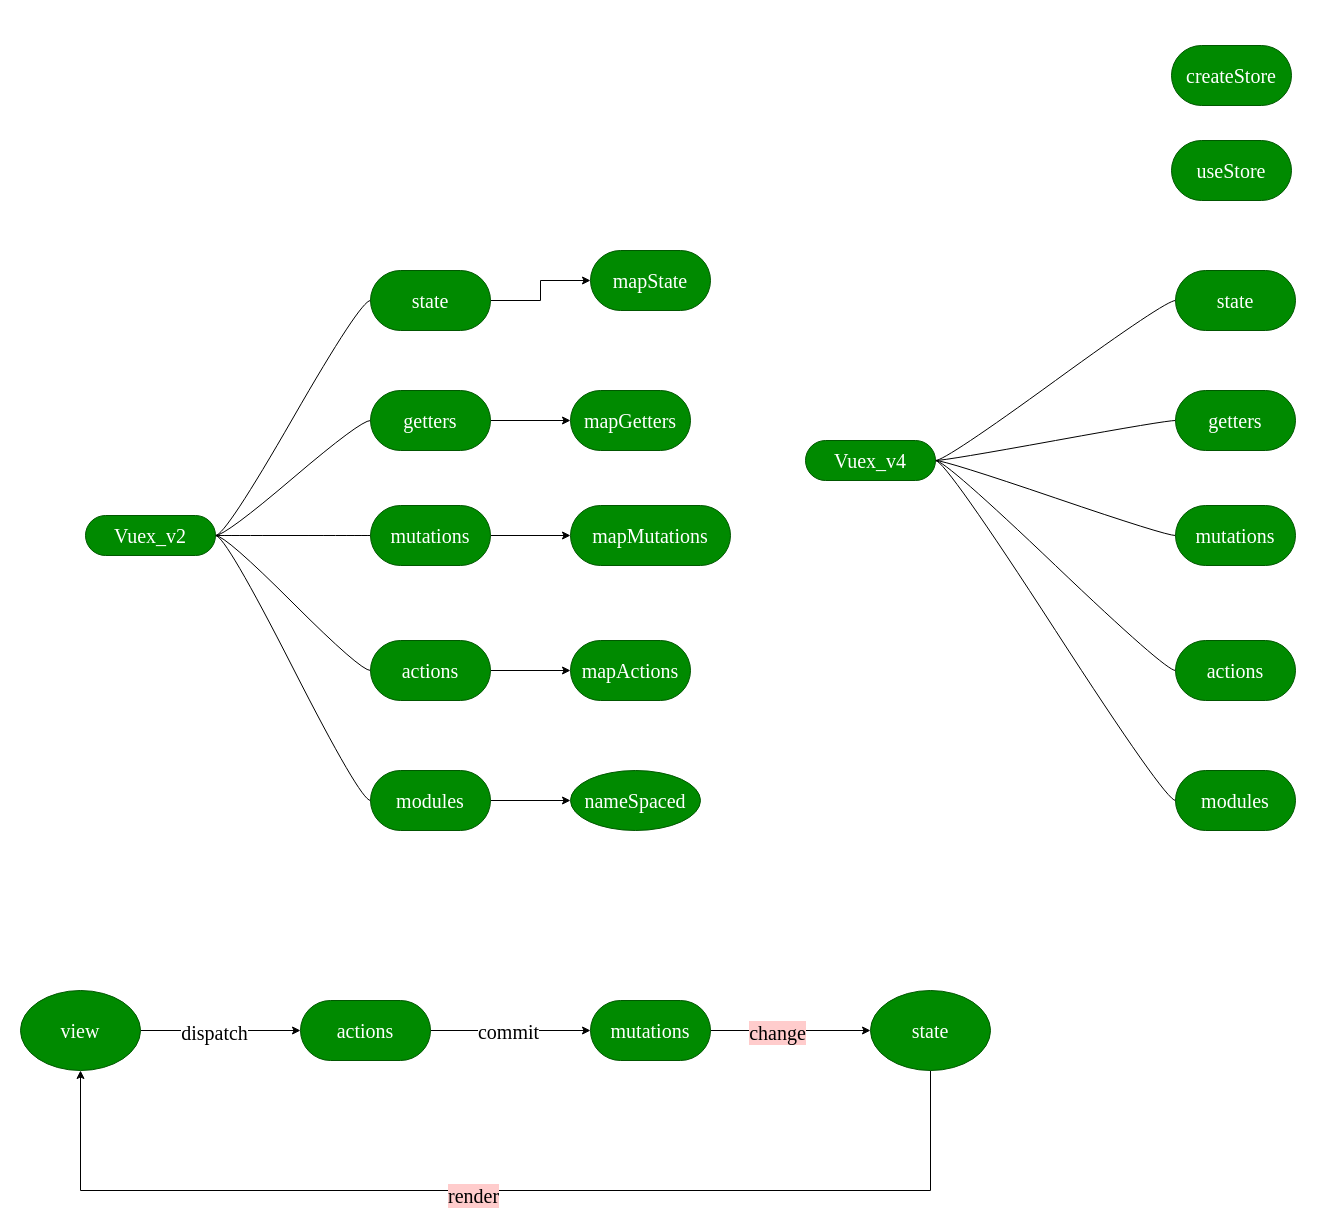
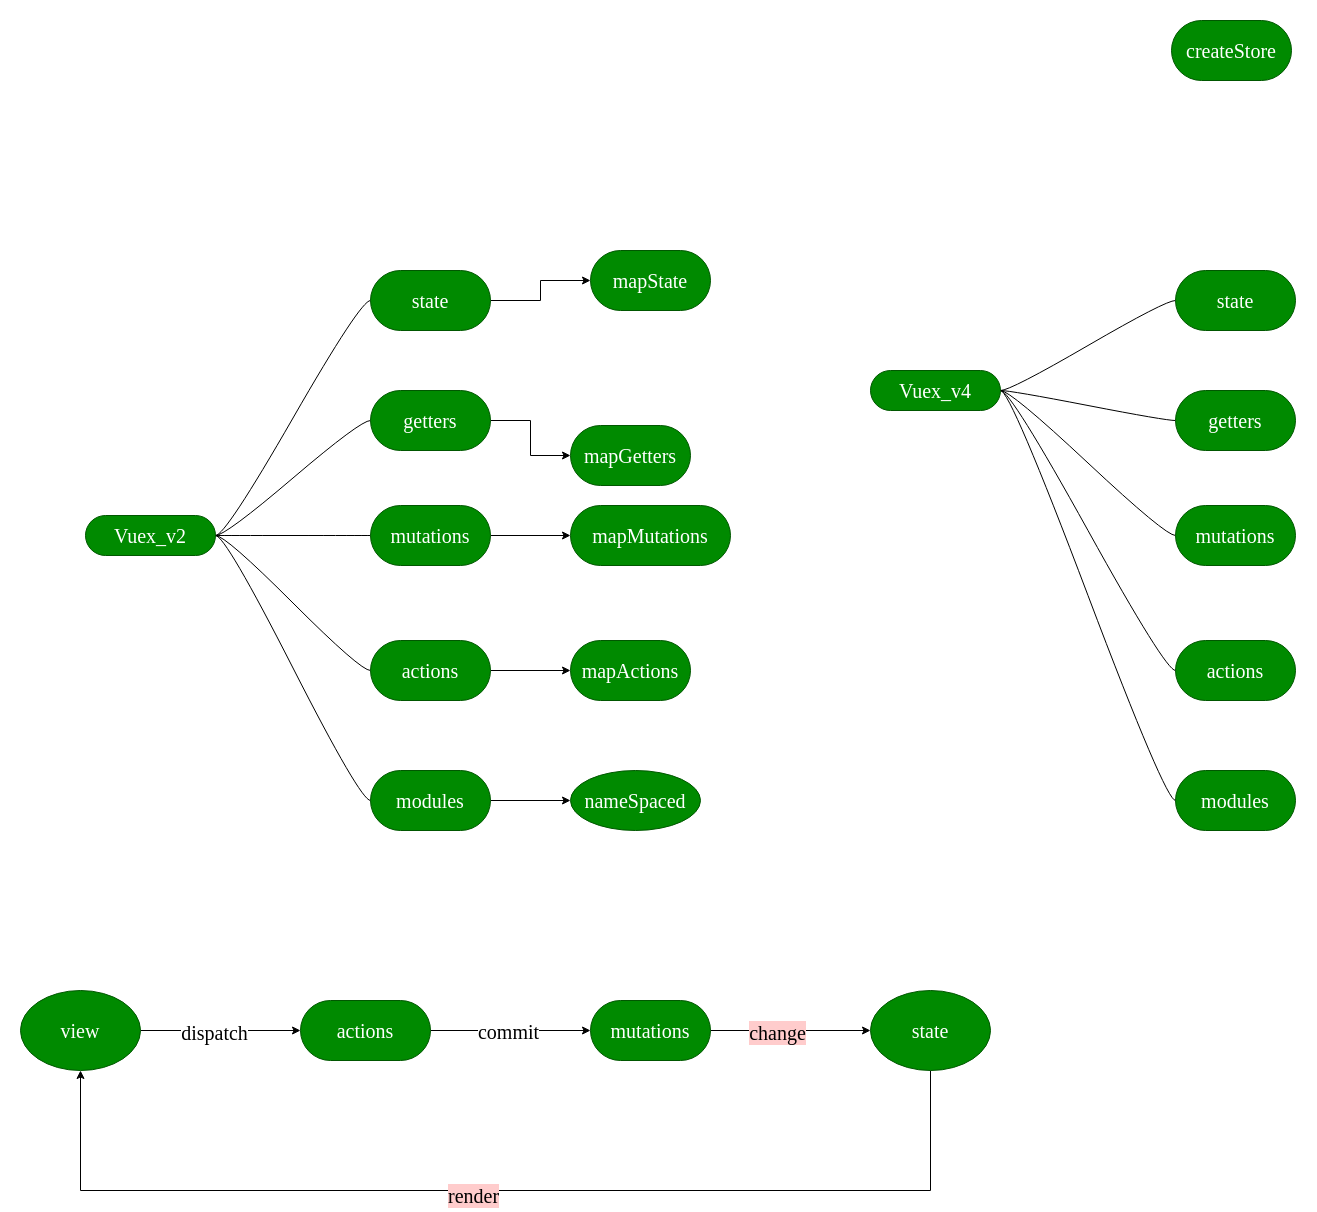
node "createStore": moved (1232, 76) -> (1232, 51)
node "useStore": removed
node "mapGetters": moved (631, 421) -> (631, 456)
node "Vuex_v4": moved (871, 461) -> (936, 391)
